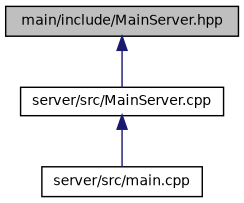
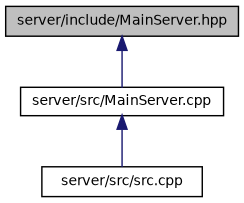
node "main/include/MainServer.hpp": label "main/include/MainServer.hpp" -> "server/include/MainServer.hpp"
node "server/src/main.cpp": label "server/src/main.cpp" -> "server/src/src.cpp"
